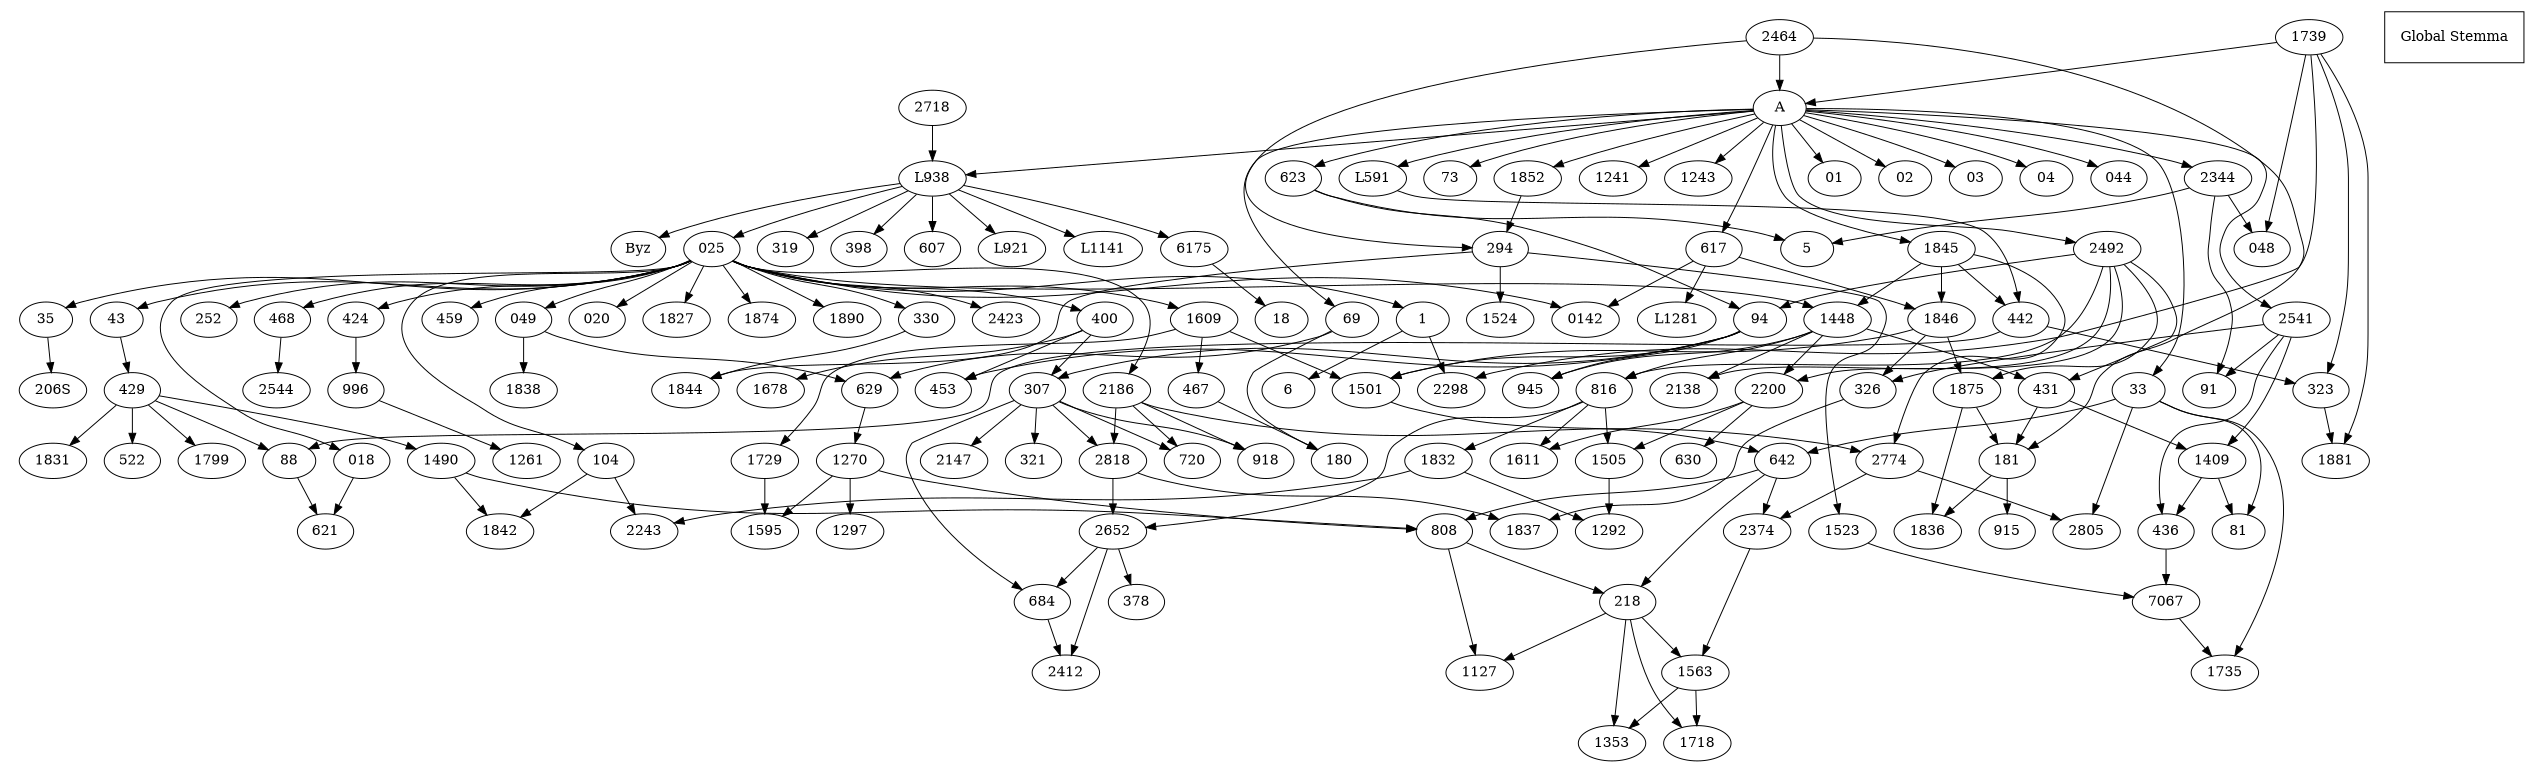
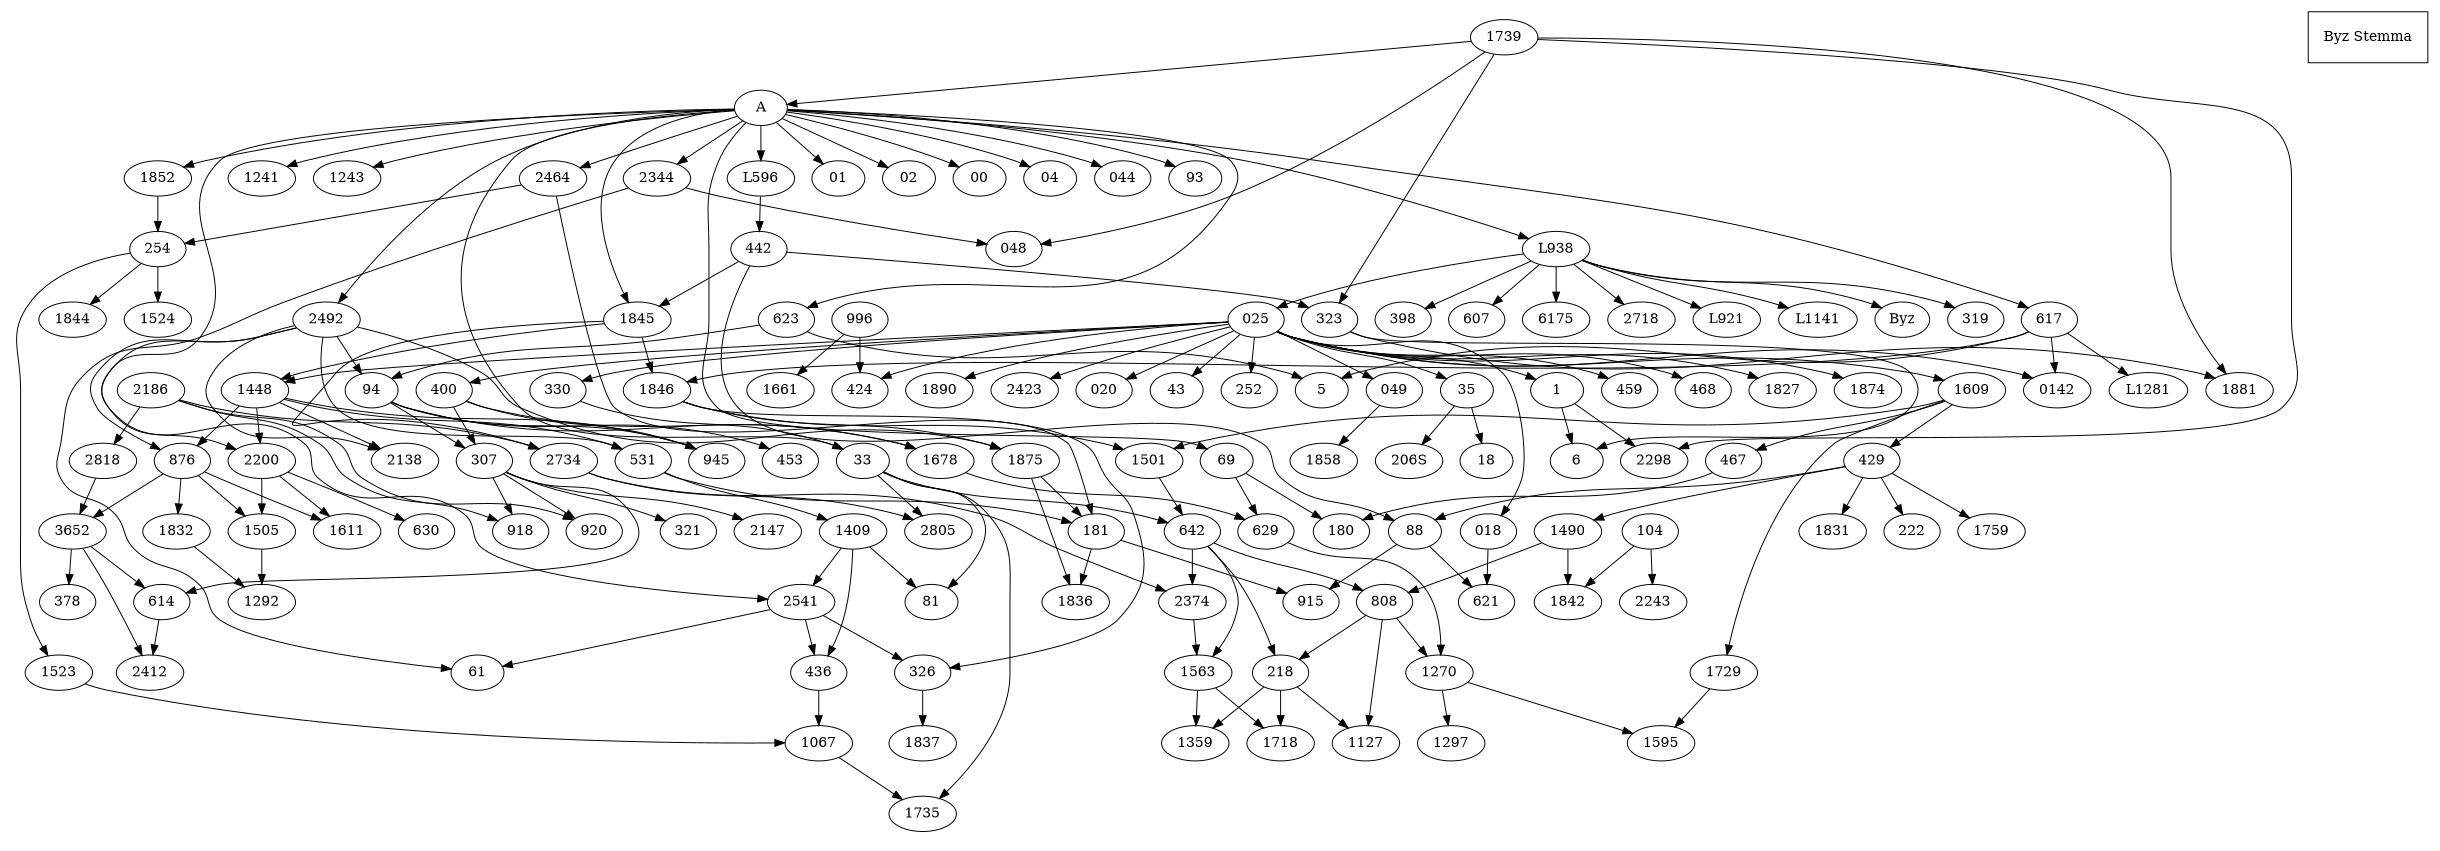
node "Global Stemma": label "Global Stemma" -> "Byz Stemma"
edge "2464" -> "A": reversed
edge "2718" -> "L938": reversed
node "L591": label "L591" -> "L596"
node "73": label "73" -> "93"
node "03": label "03" -> "00"
edge "2344" -> "5": now "617" -> "5"
node "294": label "294" -> "254"
edge "025" -> "2186": removed
edge "6175" -> "18": now "35" -> "18"
edge "1845" -> "442": reversed
edge "025" -> "104": removed
edge "323" -> "6": added
edge "43" -> "429": now "1609" -> "429"
edge "424" -> "996": reversed
edge "330" -> "1844": now "330" -> "33"
edge "94" -> "1501": now "94" -> "1678"
edge "049" -> "629": now "1678" -> "629"
edge "400" -> "453": now "400" -> "945"
node "2544": removed
node "1838": label "1838" -> "1858"
node "816": label "816" -> "876"
node "431": label "431" -> "531"
node "91": label "91" -> "61"
edge "2541" -> "1409": reversed
edge "307" -> "2818": removed
node "522": label "522" -> "222"
node "1799": label "1799" -> "1759"
node "1261": label "1261" -> "1661"
node "720": label "720" -> "920"
node "2774": label "2774" -> "2734"
edge "2818" -> "1837": removed
edge "1832" -> "2243": removed
edge "1270" -> "808": reversed
node "2652": label "2652" -> "3652"
edge "88" -> "915": added
node "684": label "684" -> "614"
node "7067": label "7067" -> "1067"
edge "218" -> "1563": now "642" -> "1563"
node "1353": label "1353" -> "1359"
